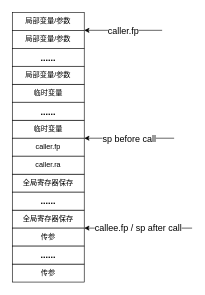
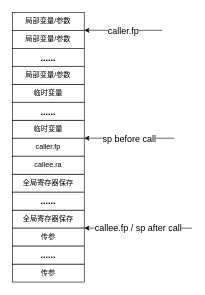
node "caller.ra": label "caller.ra" -> "callee.ra"
